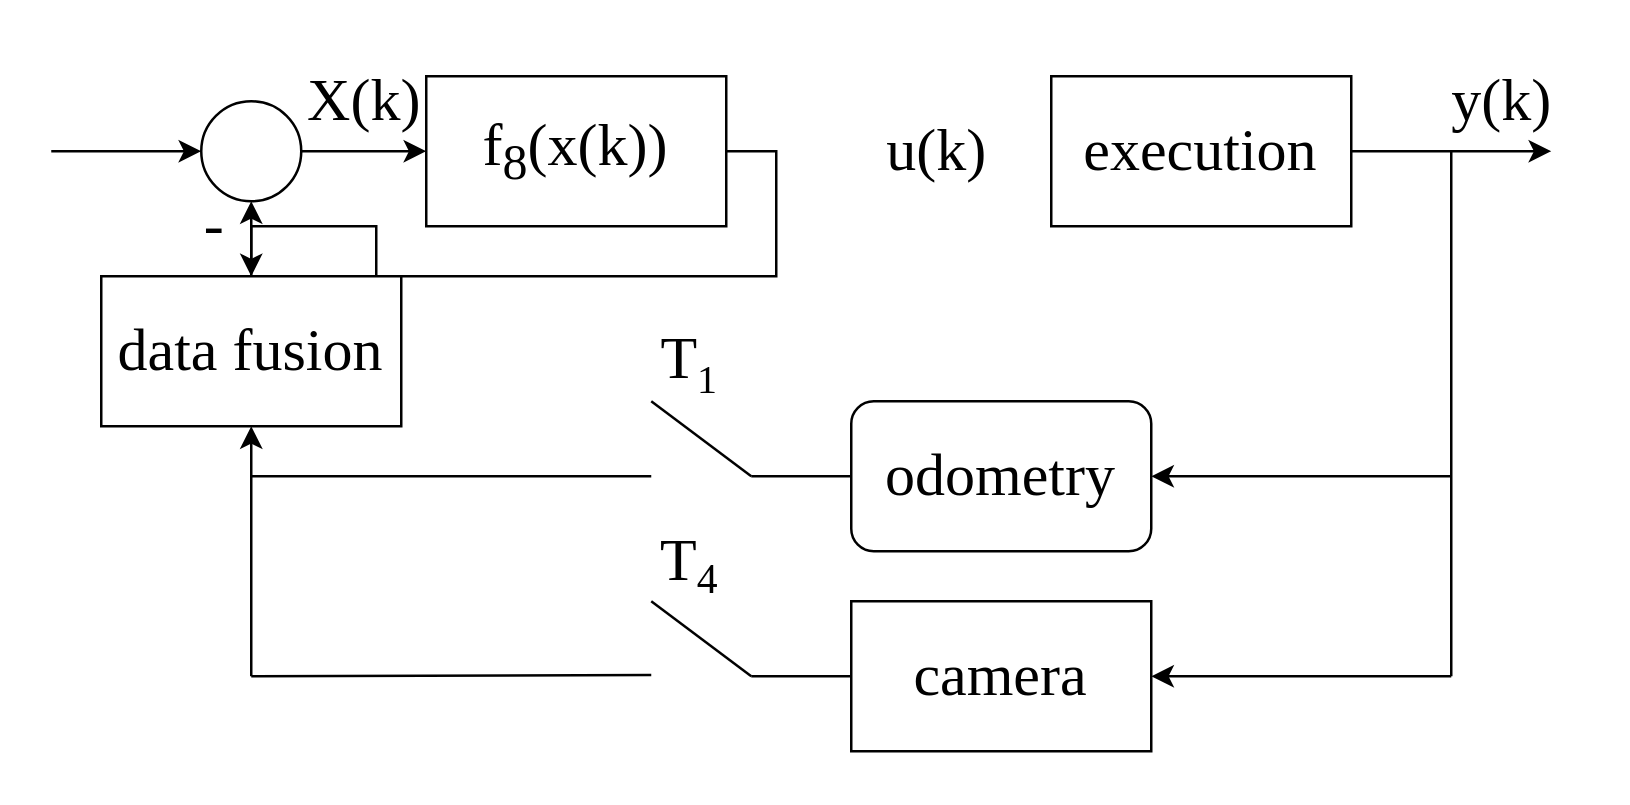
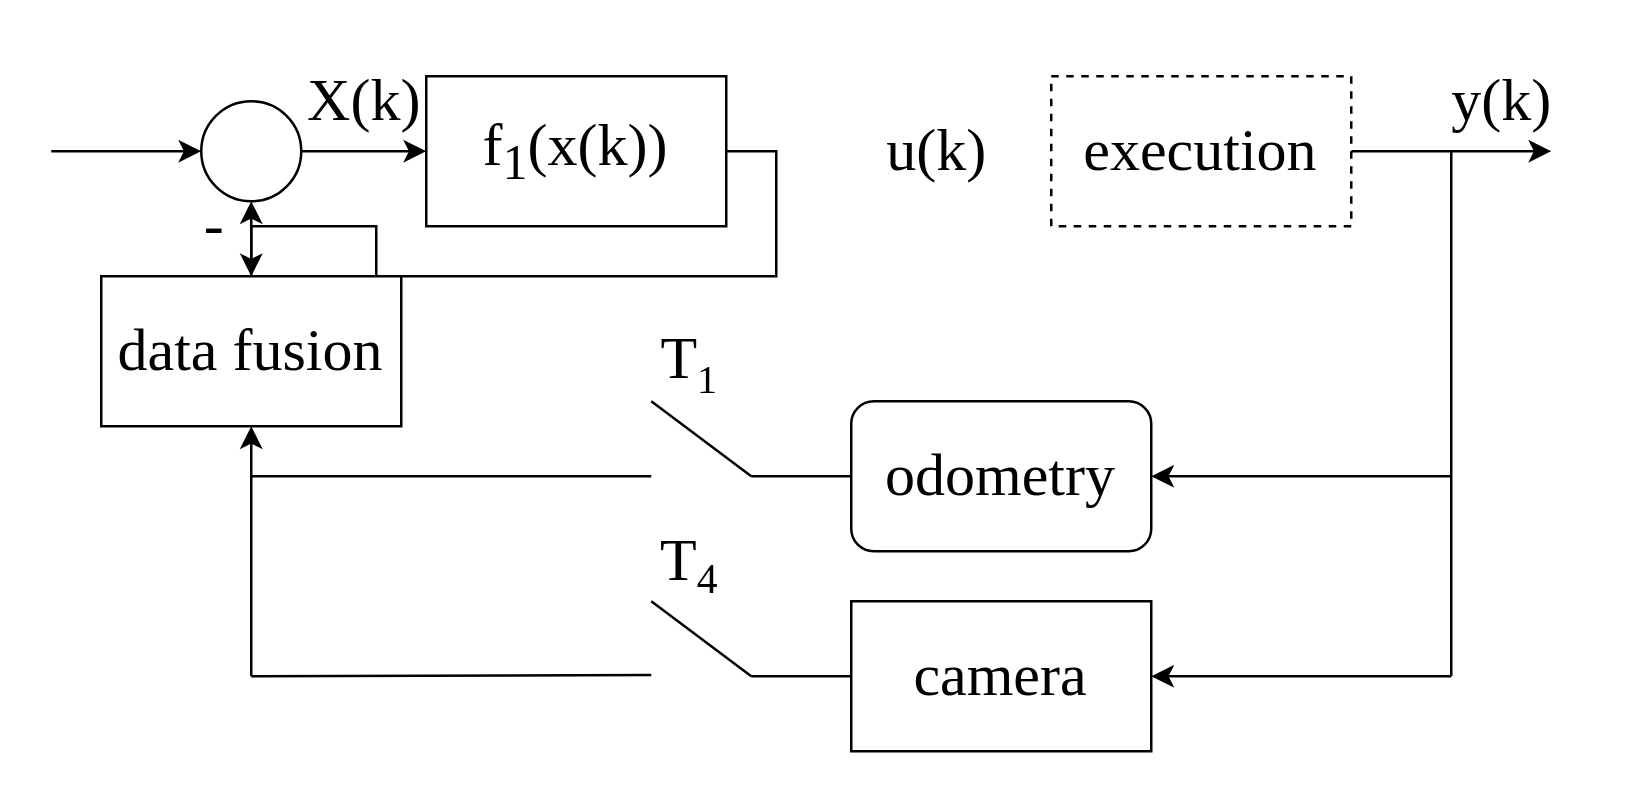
node "f8(x(k))": label "f8(x(k))" -> "f1(x(k))"
node "execution": style solid -> dashed
